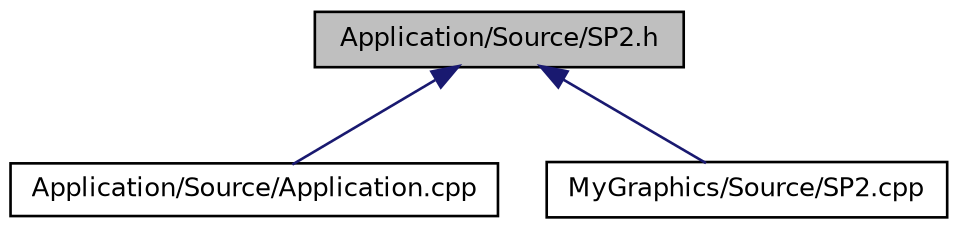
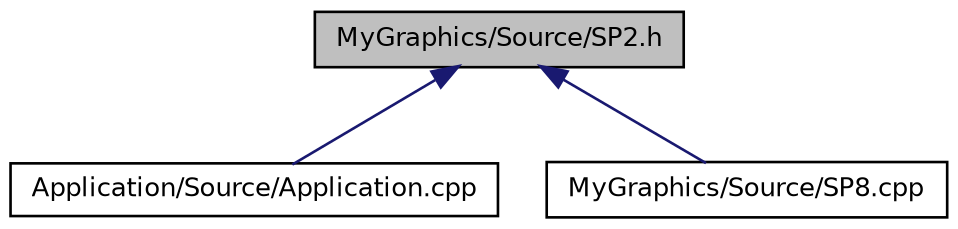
node "Application/Source/SP2.h": label "Application/Source/SP2.h" -> "MyGraphics/Source/SP2.h"
node "MyGraphics/Source/SP2.cpp": label "MyGraphics/Source/SP2.cpp" -> "MyGraphics/Source/SP8.cpp"
